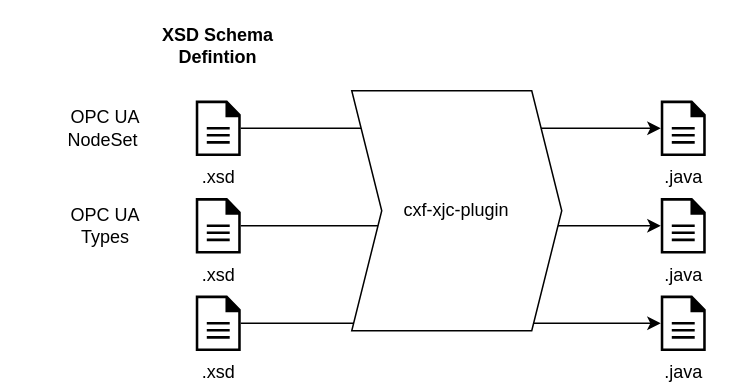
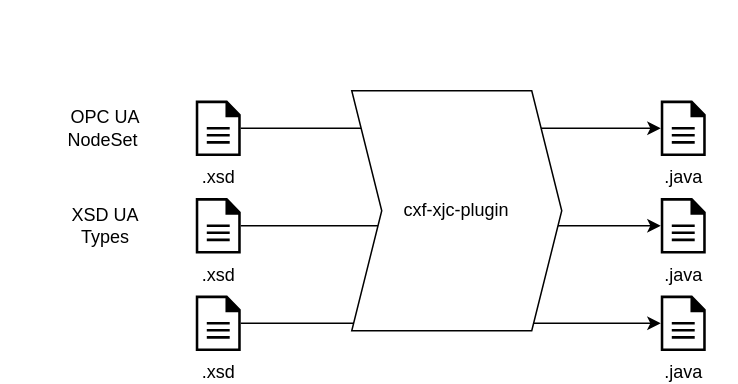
node "XSD Schema Defintion": removed
node "OPC UA Types": label "OPC UA Types" -> "XSD UA Types"
